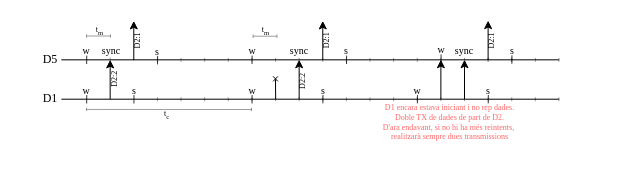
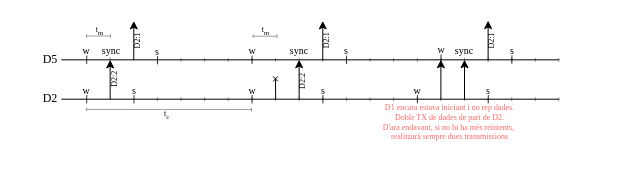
node "D1": label "D1" -> "D2"
